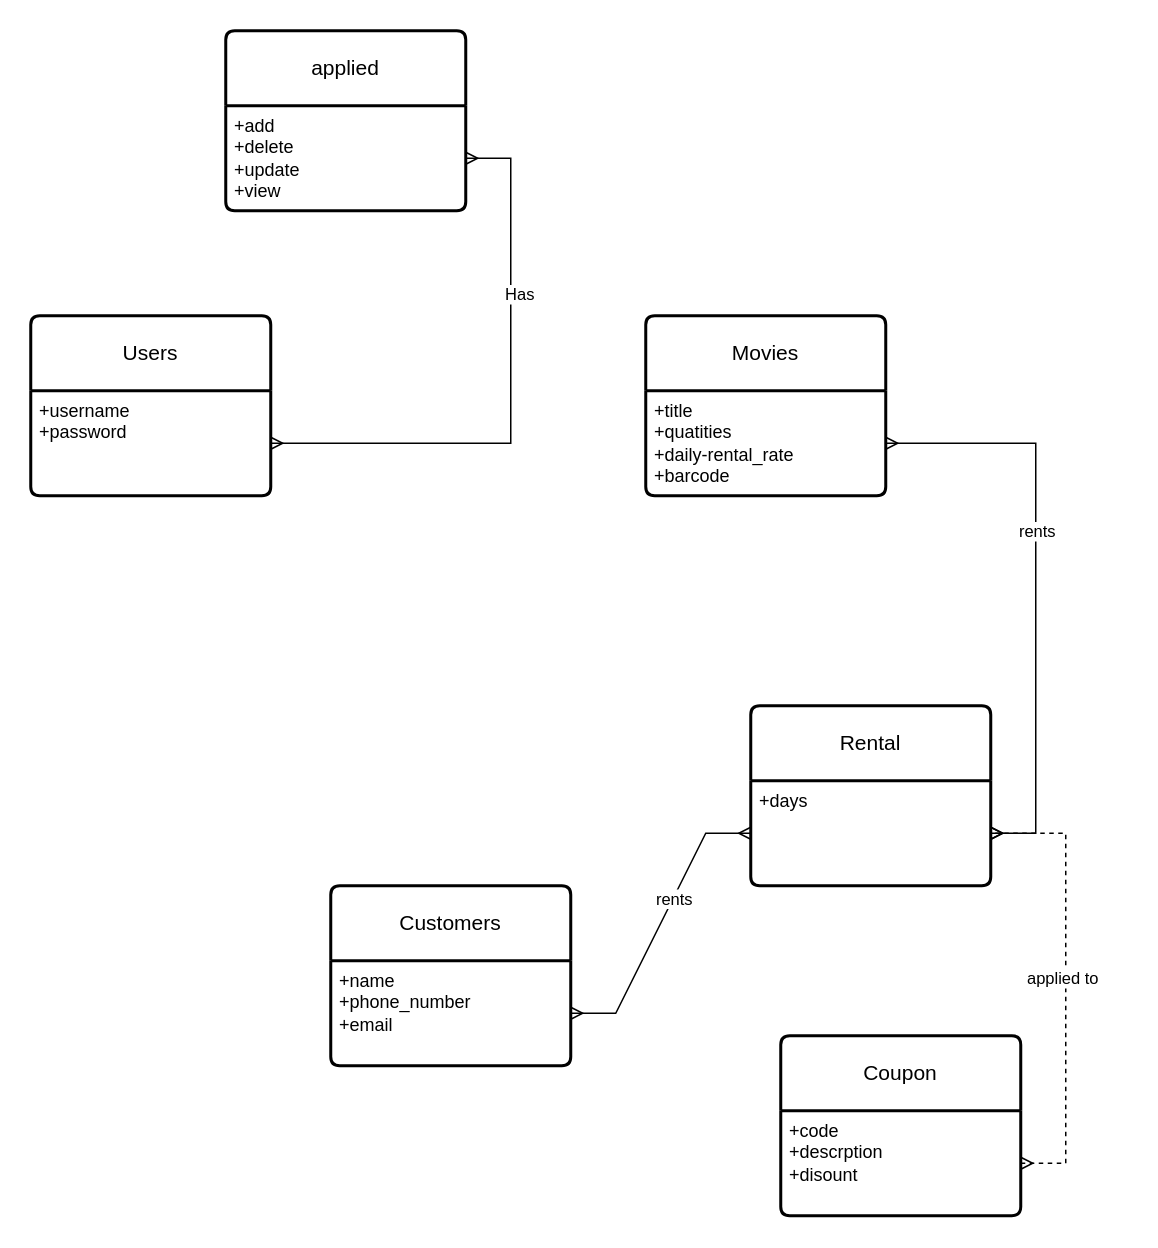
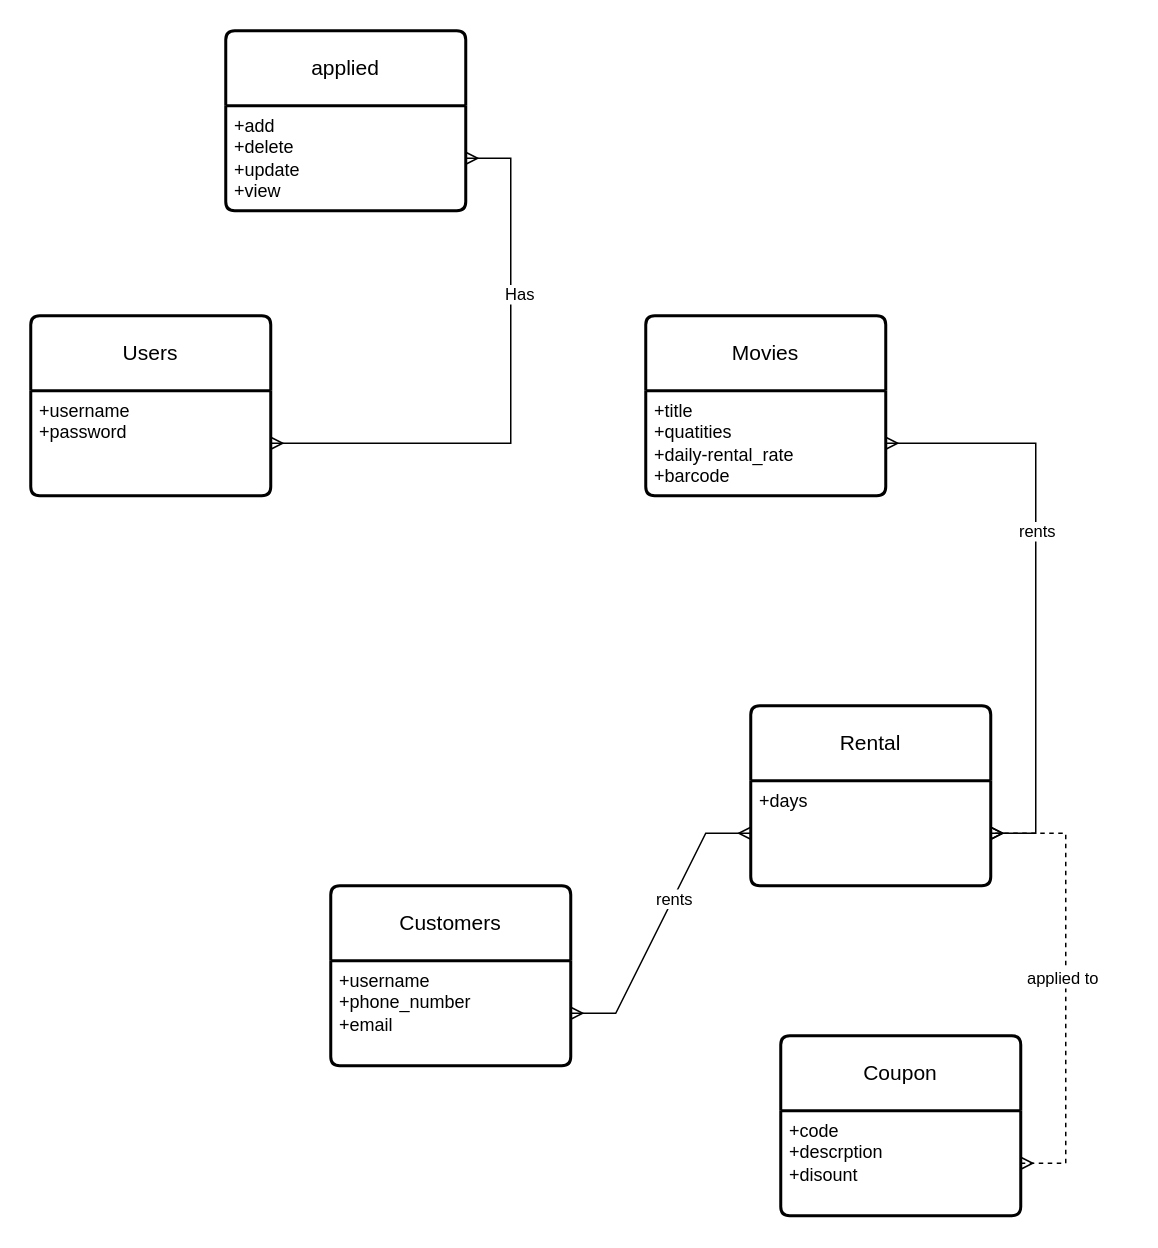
node "+name +phone_number +email": label "+name +phone_number +email" -> "+username +phone_number +email"
